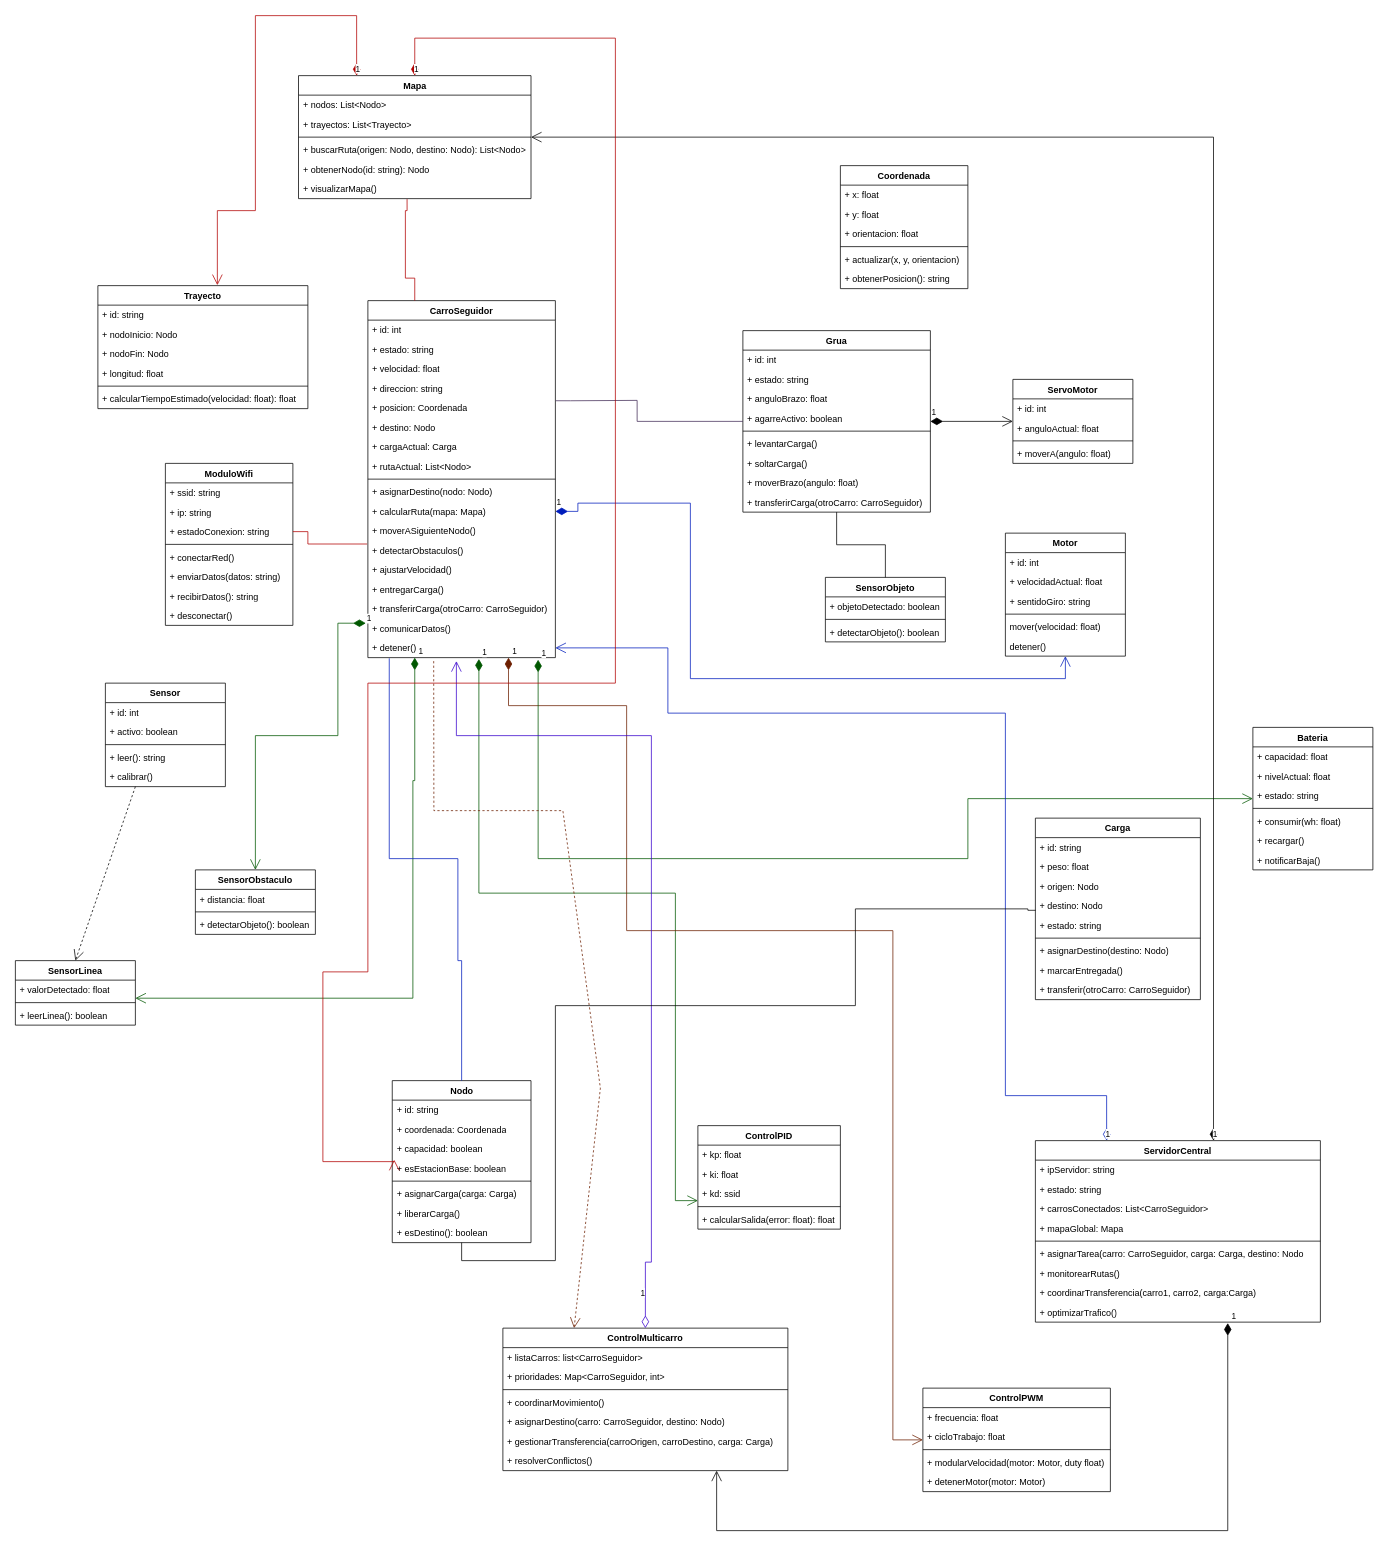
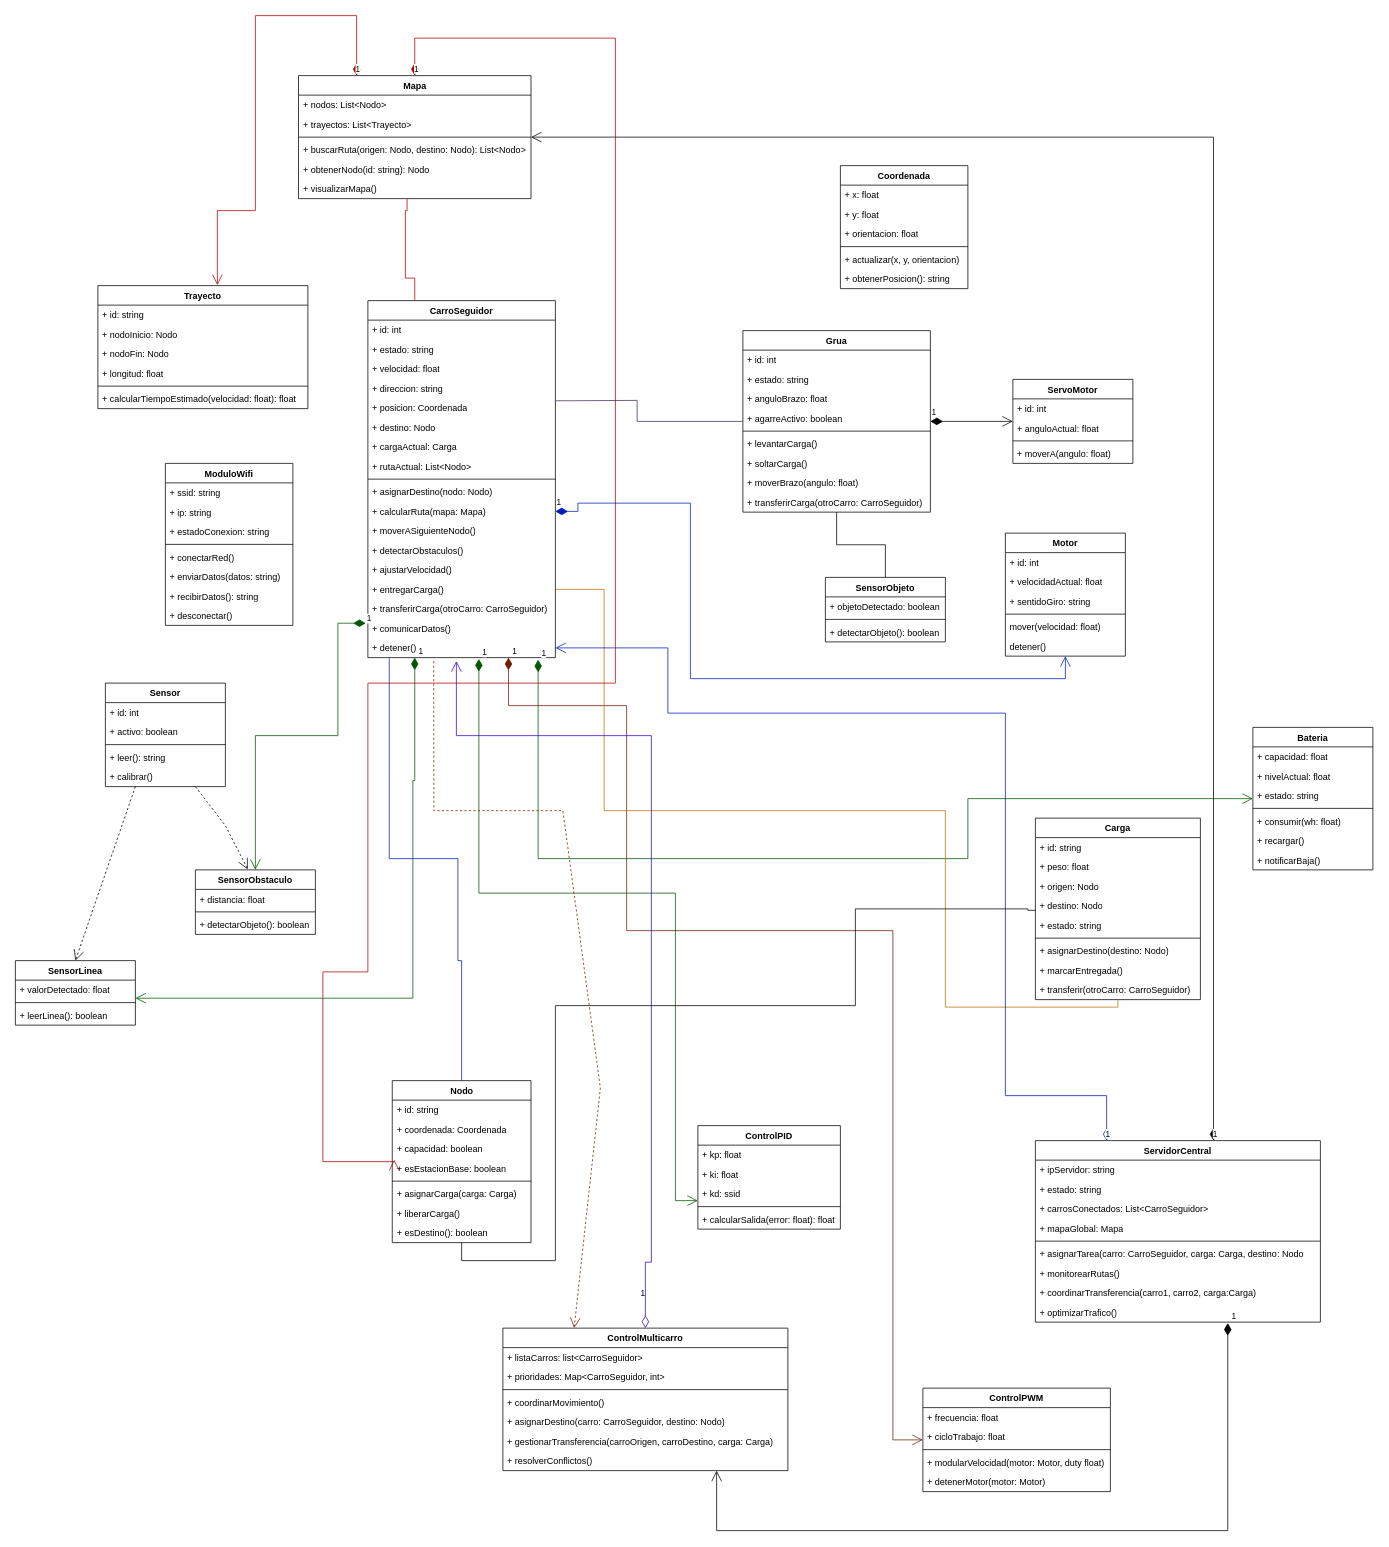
edge "+ estadoConexion: string" -- "+ detectarObstaculos()": removed
edge "+ entregarCarga()" -- "Carga": added
edge "Sensor" -> "SensorObstaculo": added
